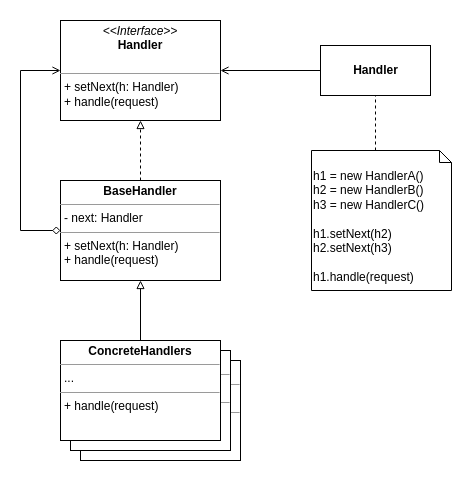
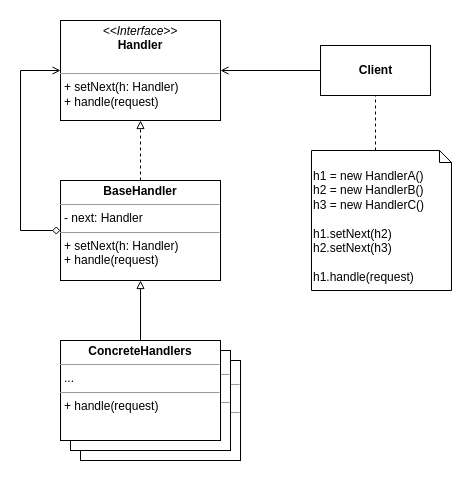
node "Handler": label "Handler" -> "Client"
